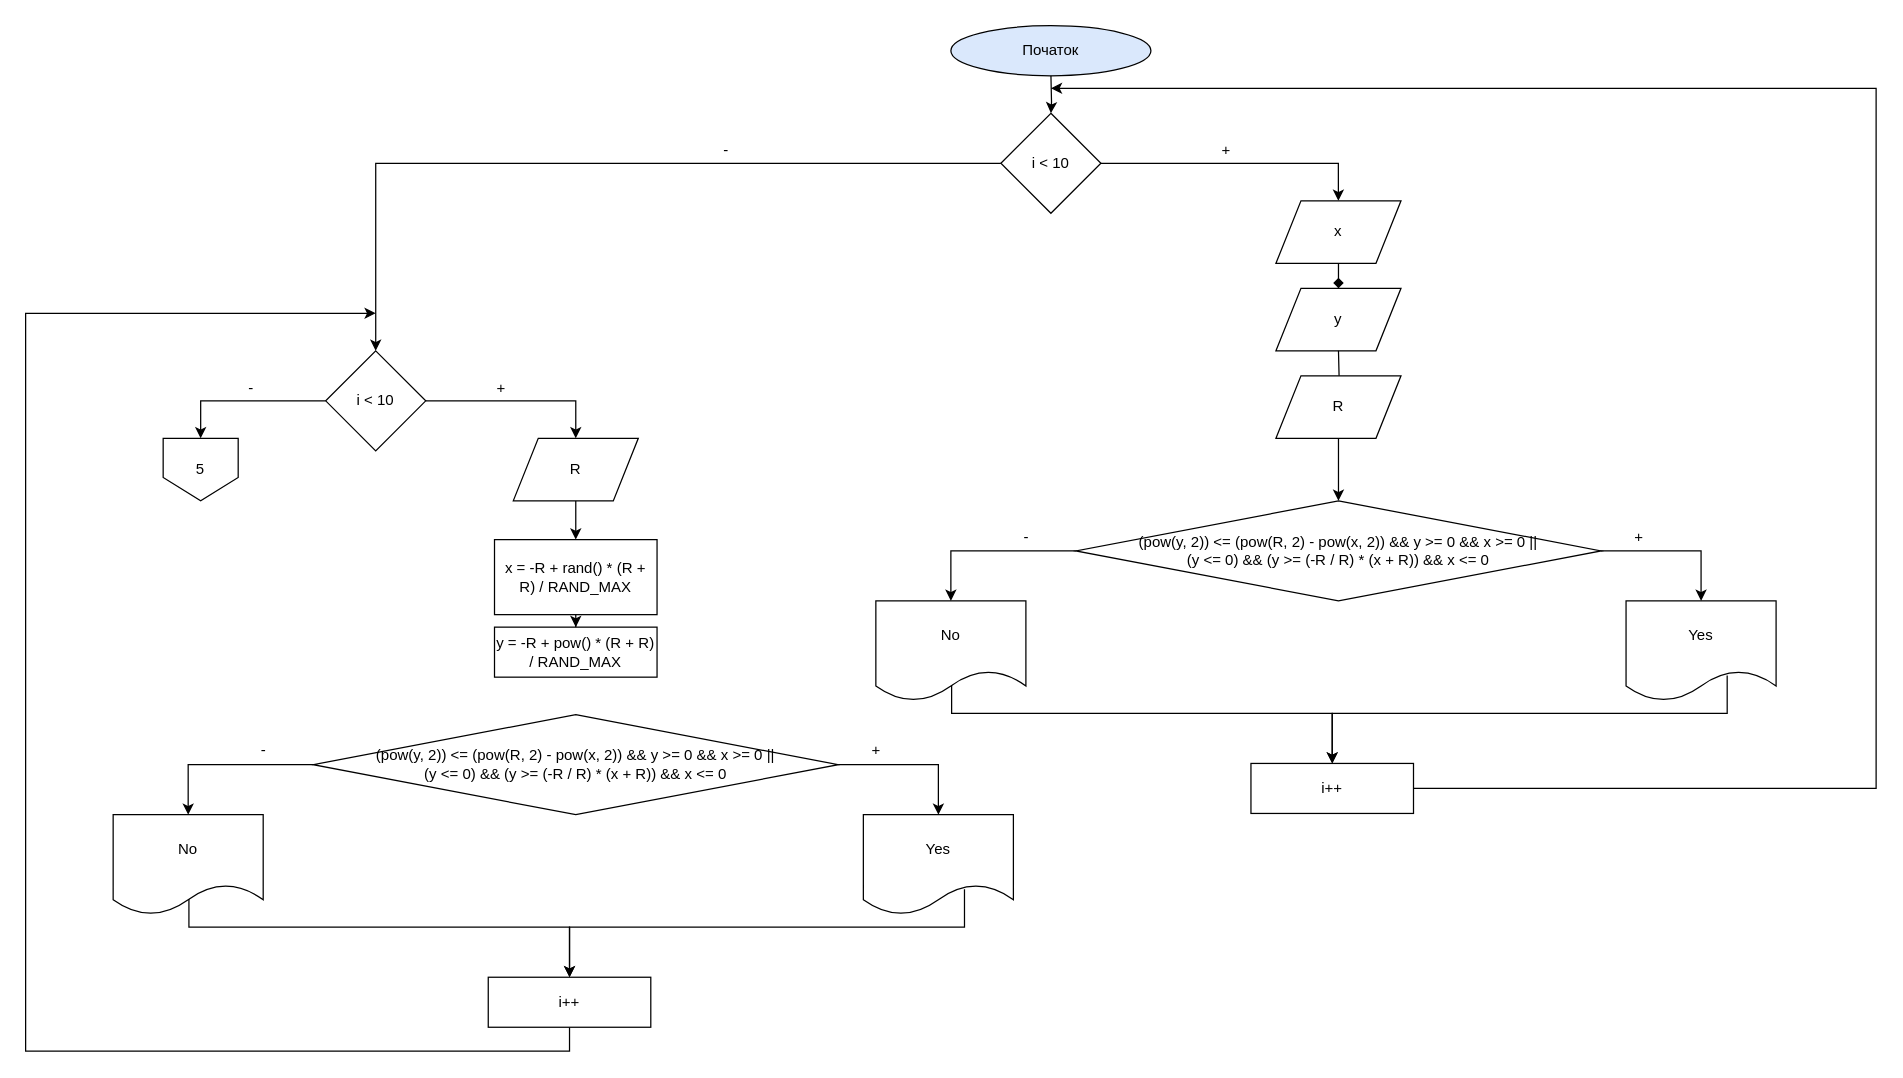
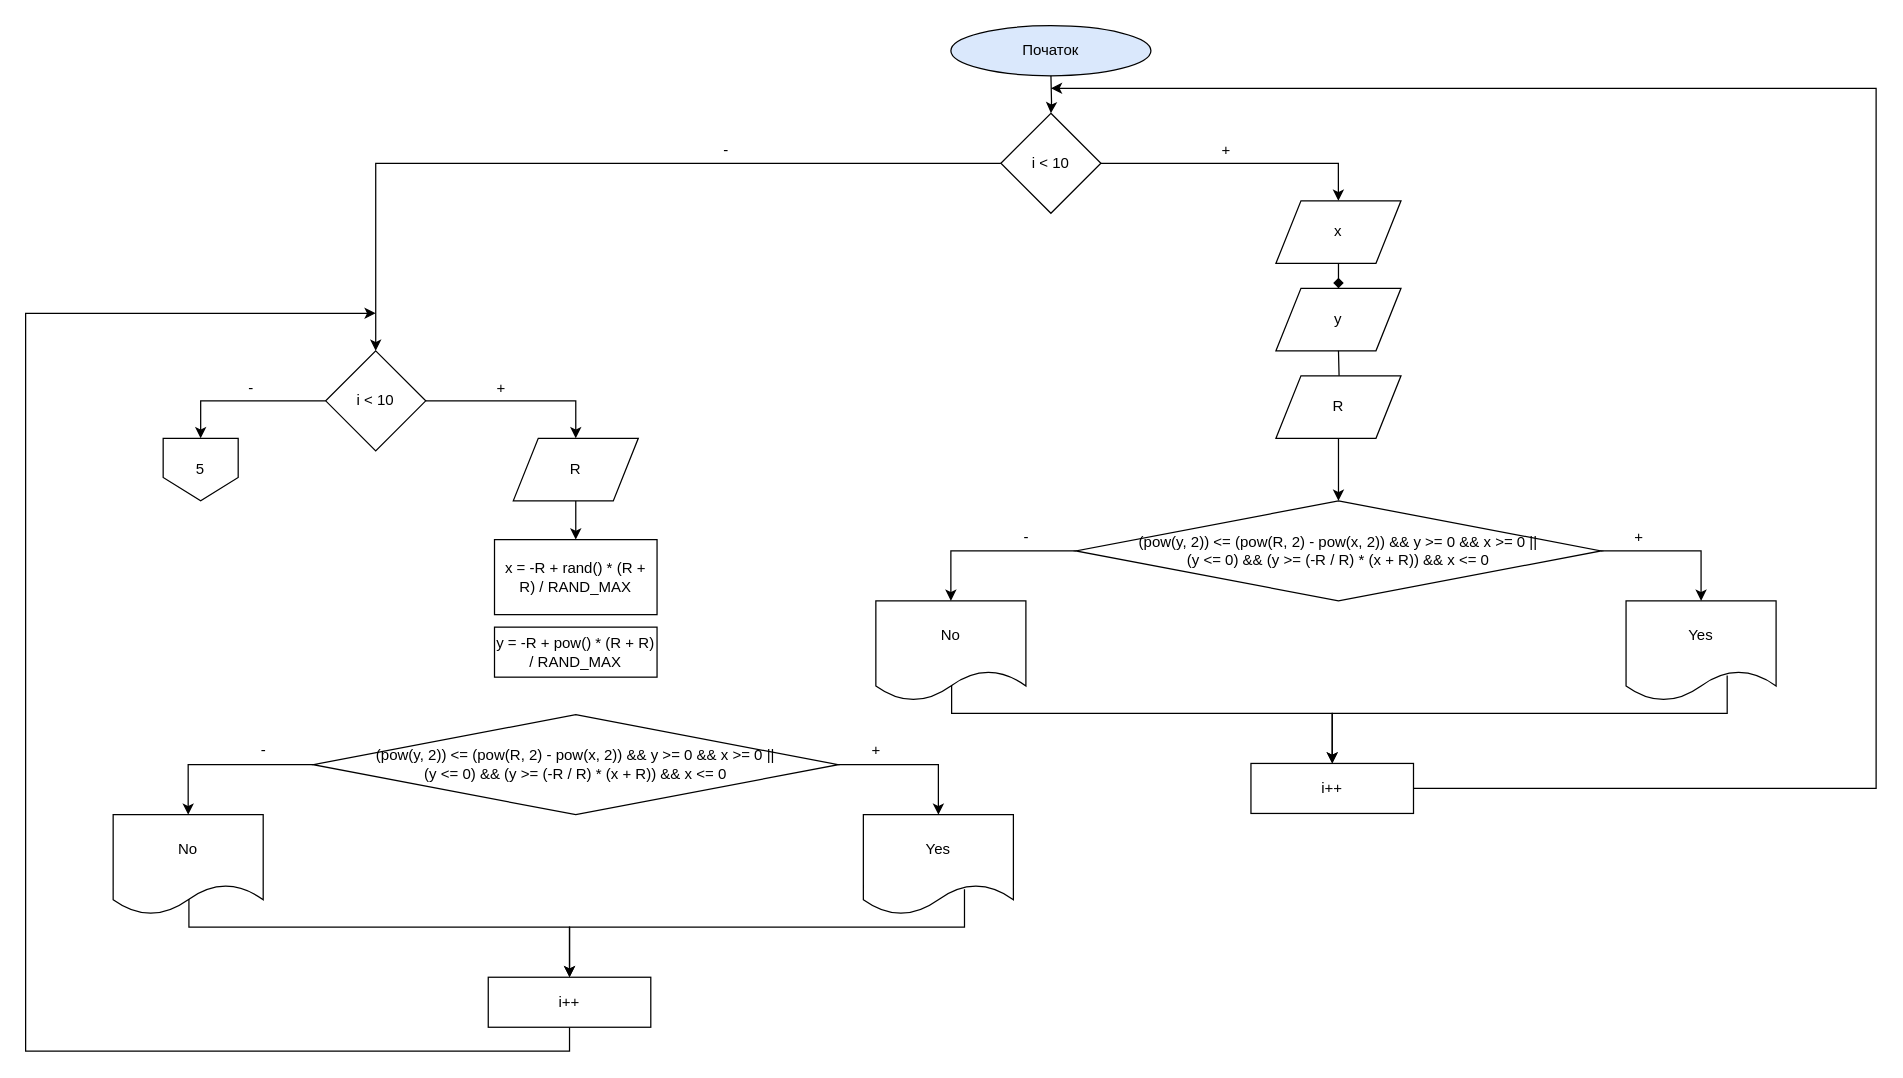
edge "x = -R + rand() * (R + R) / RAND_MAX" -> "y = -R + pow() * (R + R) / RAND_MAX": removed
